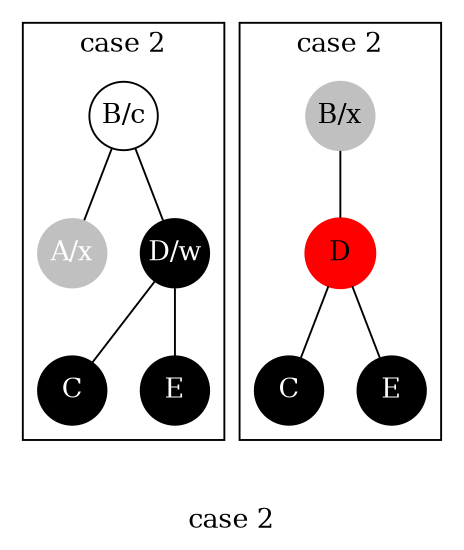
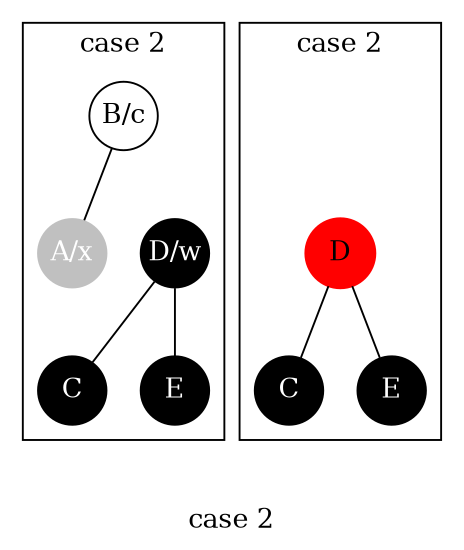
node "B/x": removed
edge "B/c" -- "D/w": removed
